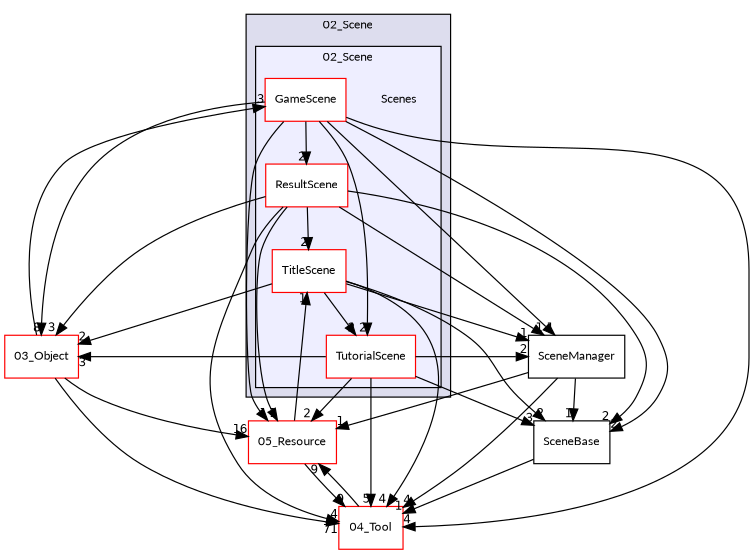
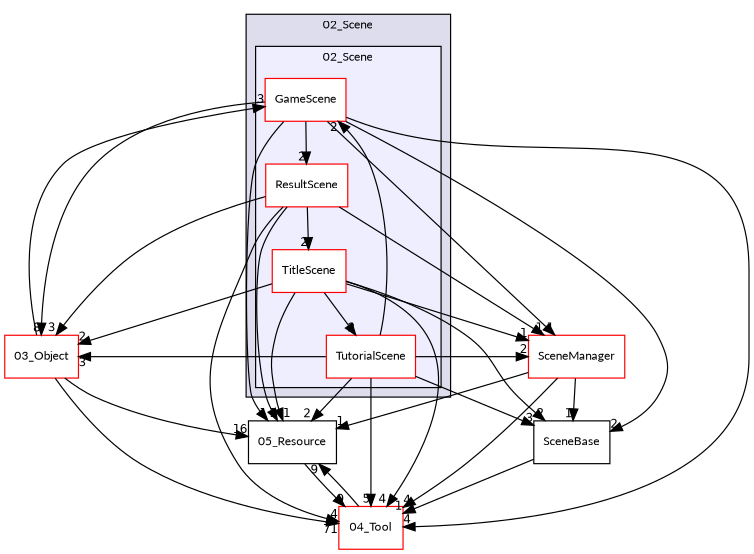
node "Scenes": removed
edge "GameScene" -> "TutorialScene": reversed
edge "ResultScene" -> "SceneBase": removed
node "SceneManager": color black -> red
edge "05_Resource" -> "TitleScene": reversed
node "05_Resource": color red -> black
